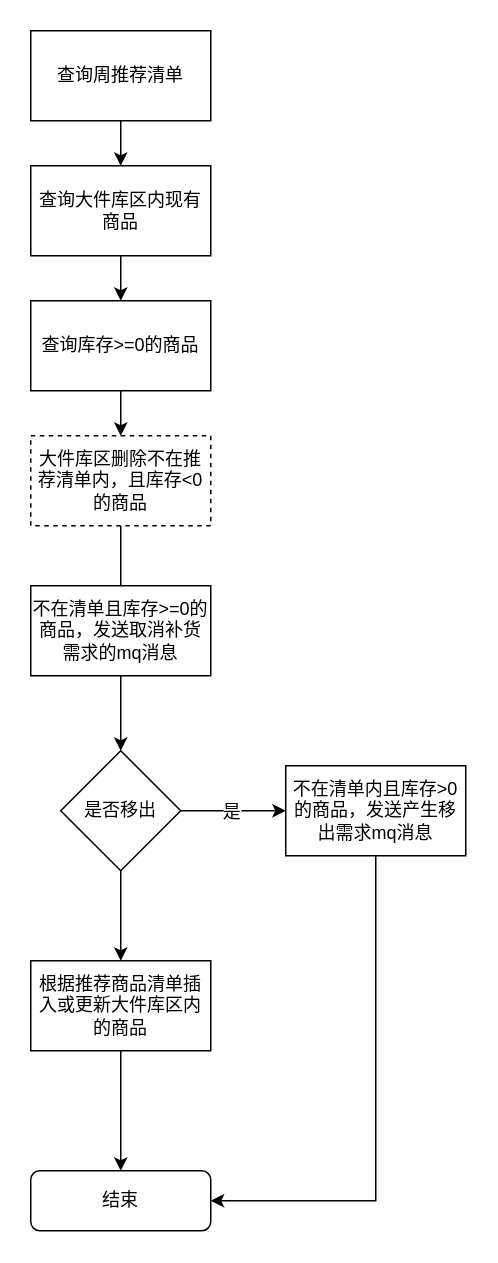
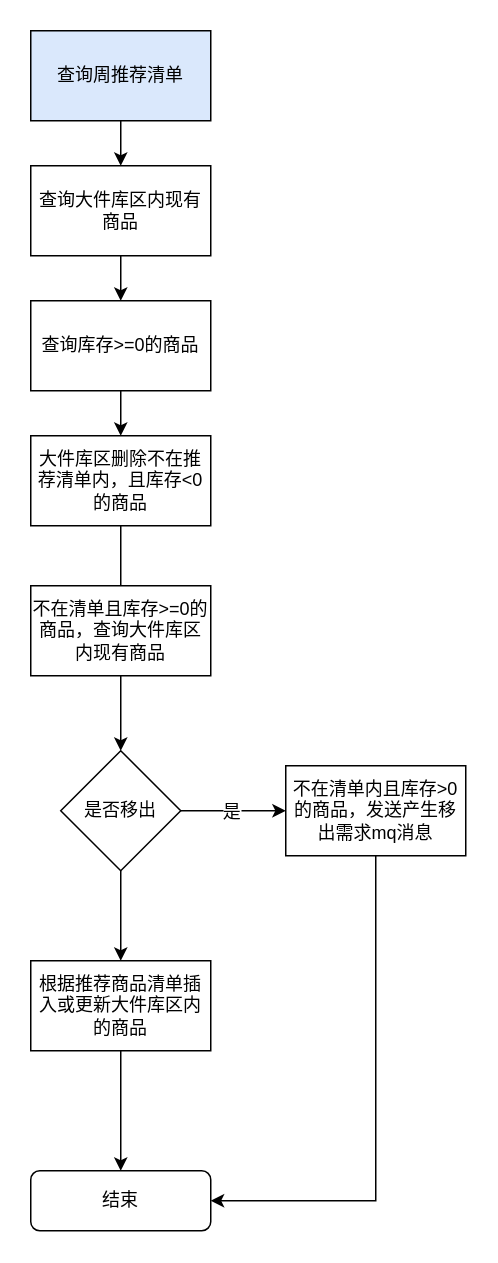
node "查询周推荐清单": fillcolor #ffffff -> #dae8fc
node "大件库区删除不在推荐清单内，且库存<0的商品": style dashed -> solid
node "不在清单且库存>=0的商品，发送取消补货需求的mq消息": label "不在清单且库存>=0的商品，发送取消补货需求的mq消息" -> "不在清单且库存>=0的商品，查询大件库区内现有商品"
